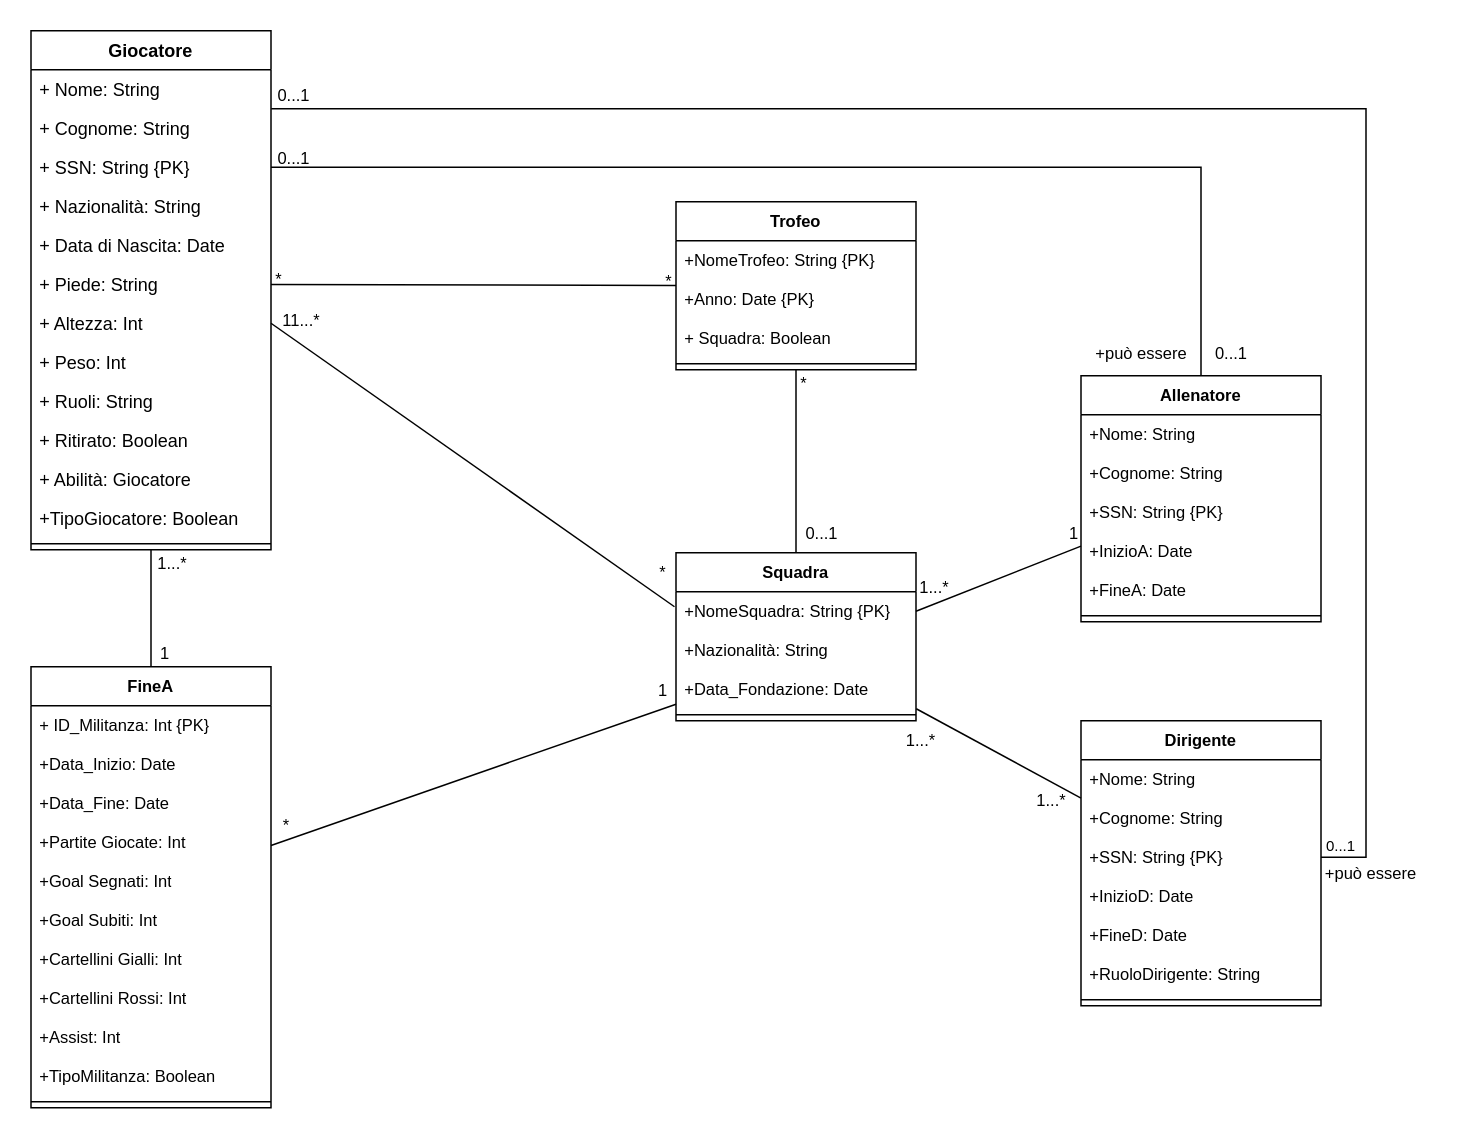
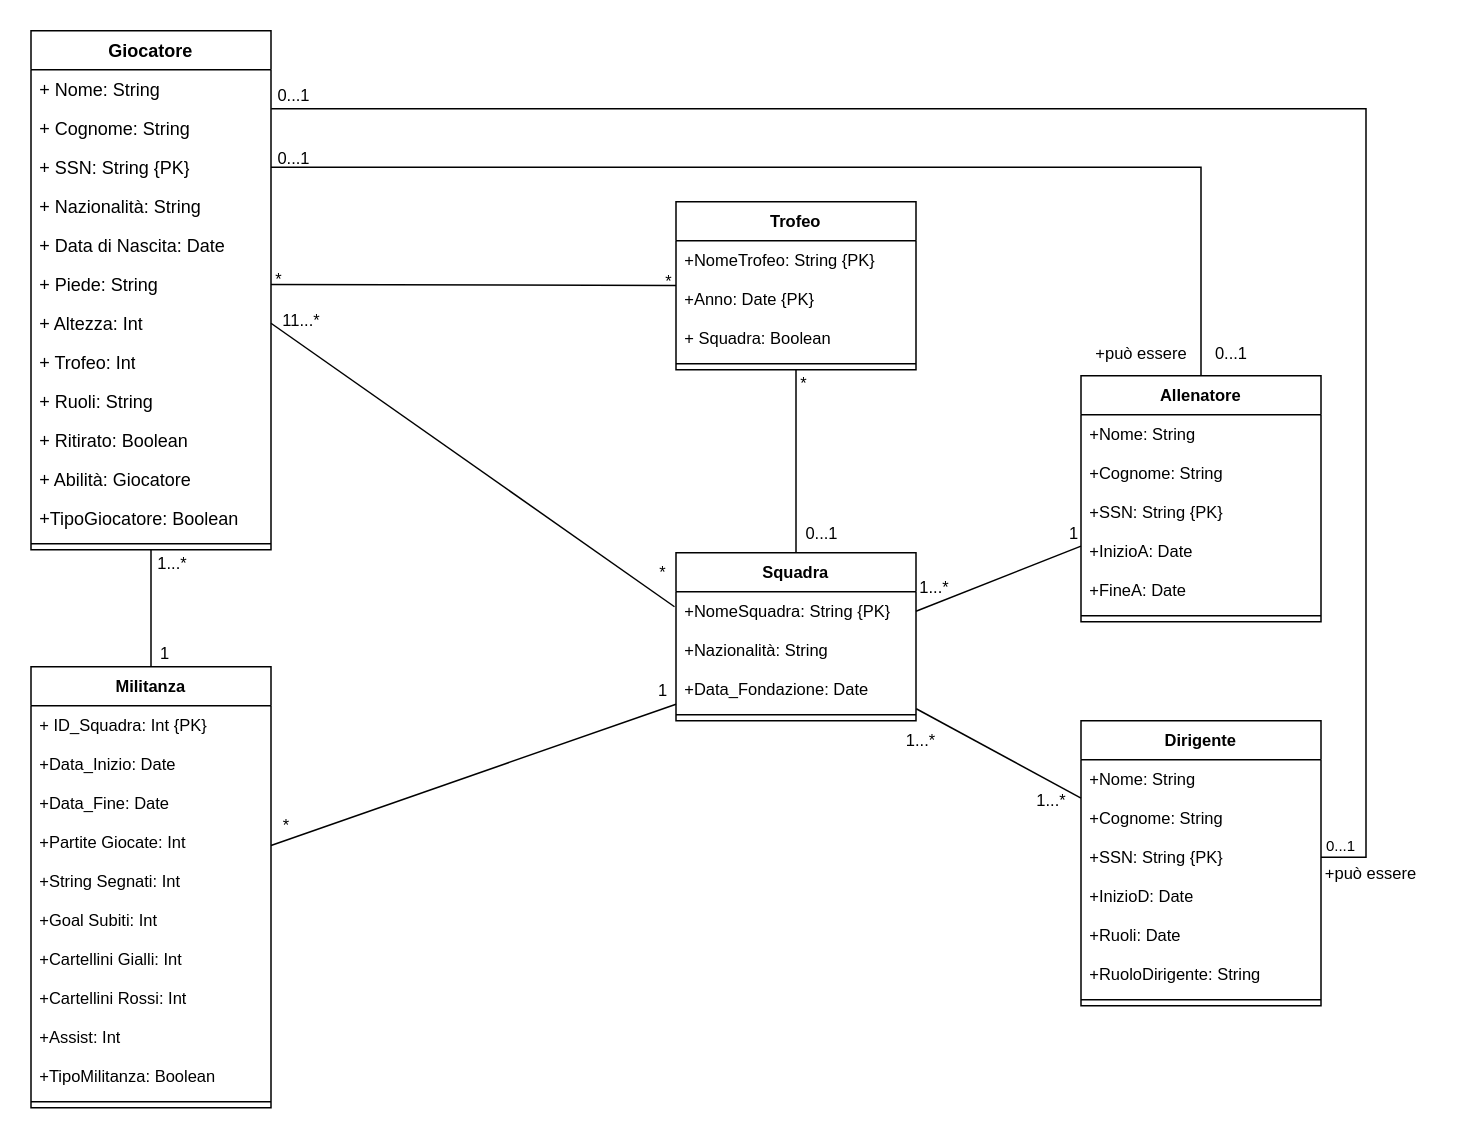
node "+ Peso: Int": label "+ Peso: Int" -> "+ Trofeo: Int"
node "FineA": label "FineA" -> "Militanza"
node "+ ID_Militanza: Int {PK}": label "+ ID_Militanza: Int {PK}" -> "+ ID_Squadra: Int {PK}"
node "+Goal Segnati: Int": label "+Goal Segnati: Int" -> "+String Segnati: Int"
node "+FineD: Date": label "+FineD: Date" -> "+Ruoli: Date"
